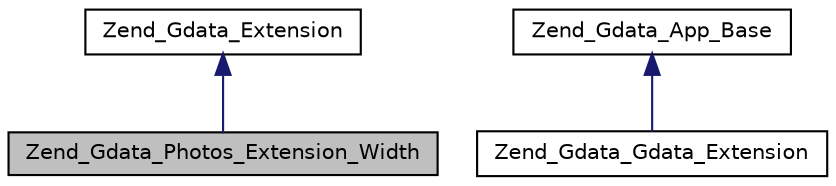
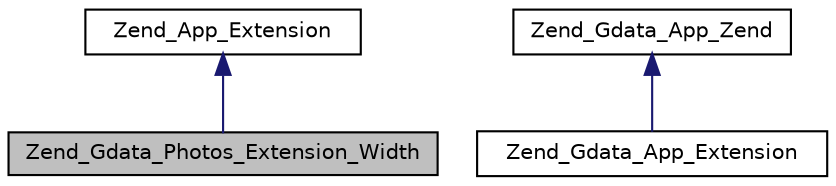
node "Zend_Gdata_Extension": label "Zend_Gdata_Extension" -> "Zend_App_Extension"
node "Zend_Gdata_App_Base": label "Zend_Gdata_App_Base" -> "Zend_Gdata_App_Zend"
node "Zend_Gdata_Gdata_Extension": label "Zend_Gdata_Gdata_Extension" -> "Zend_Gdata_App_Extension"
